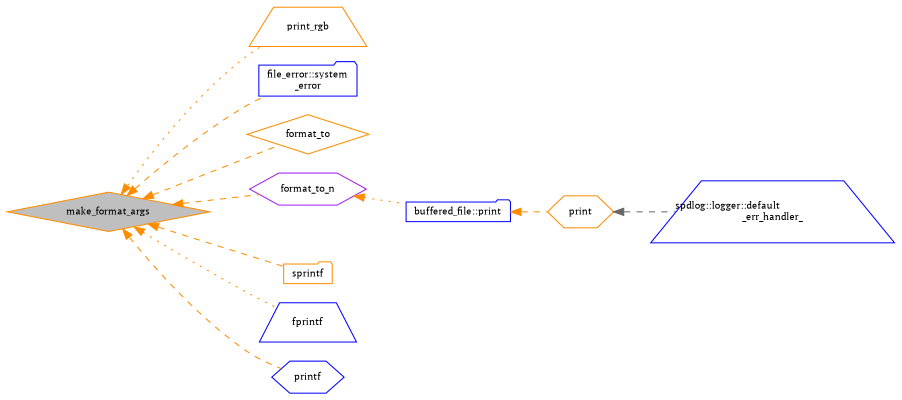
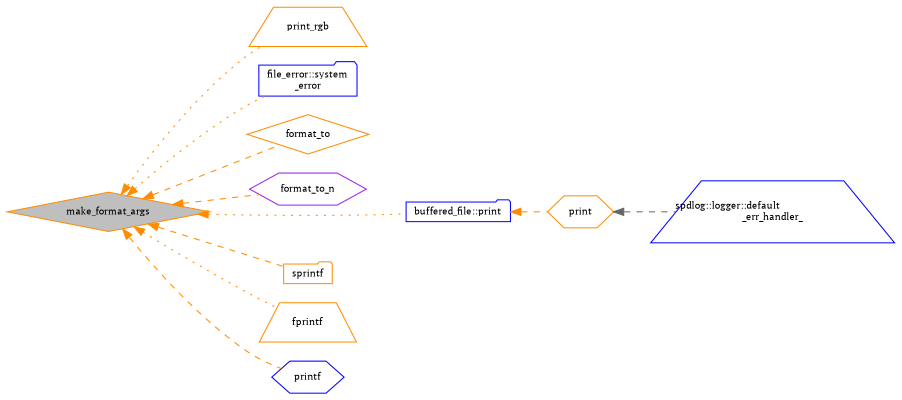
edge "file_error::system _error" -> "make_format_args": style dashed -> dotted
edge "buffered_file::print" -> "format_to_n": now "buffered_file::print" -> "make_format_args"
node "fprintf": color blue -> darkorange
